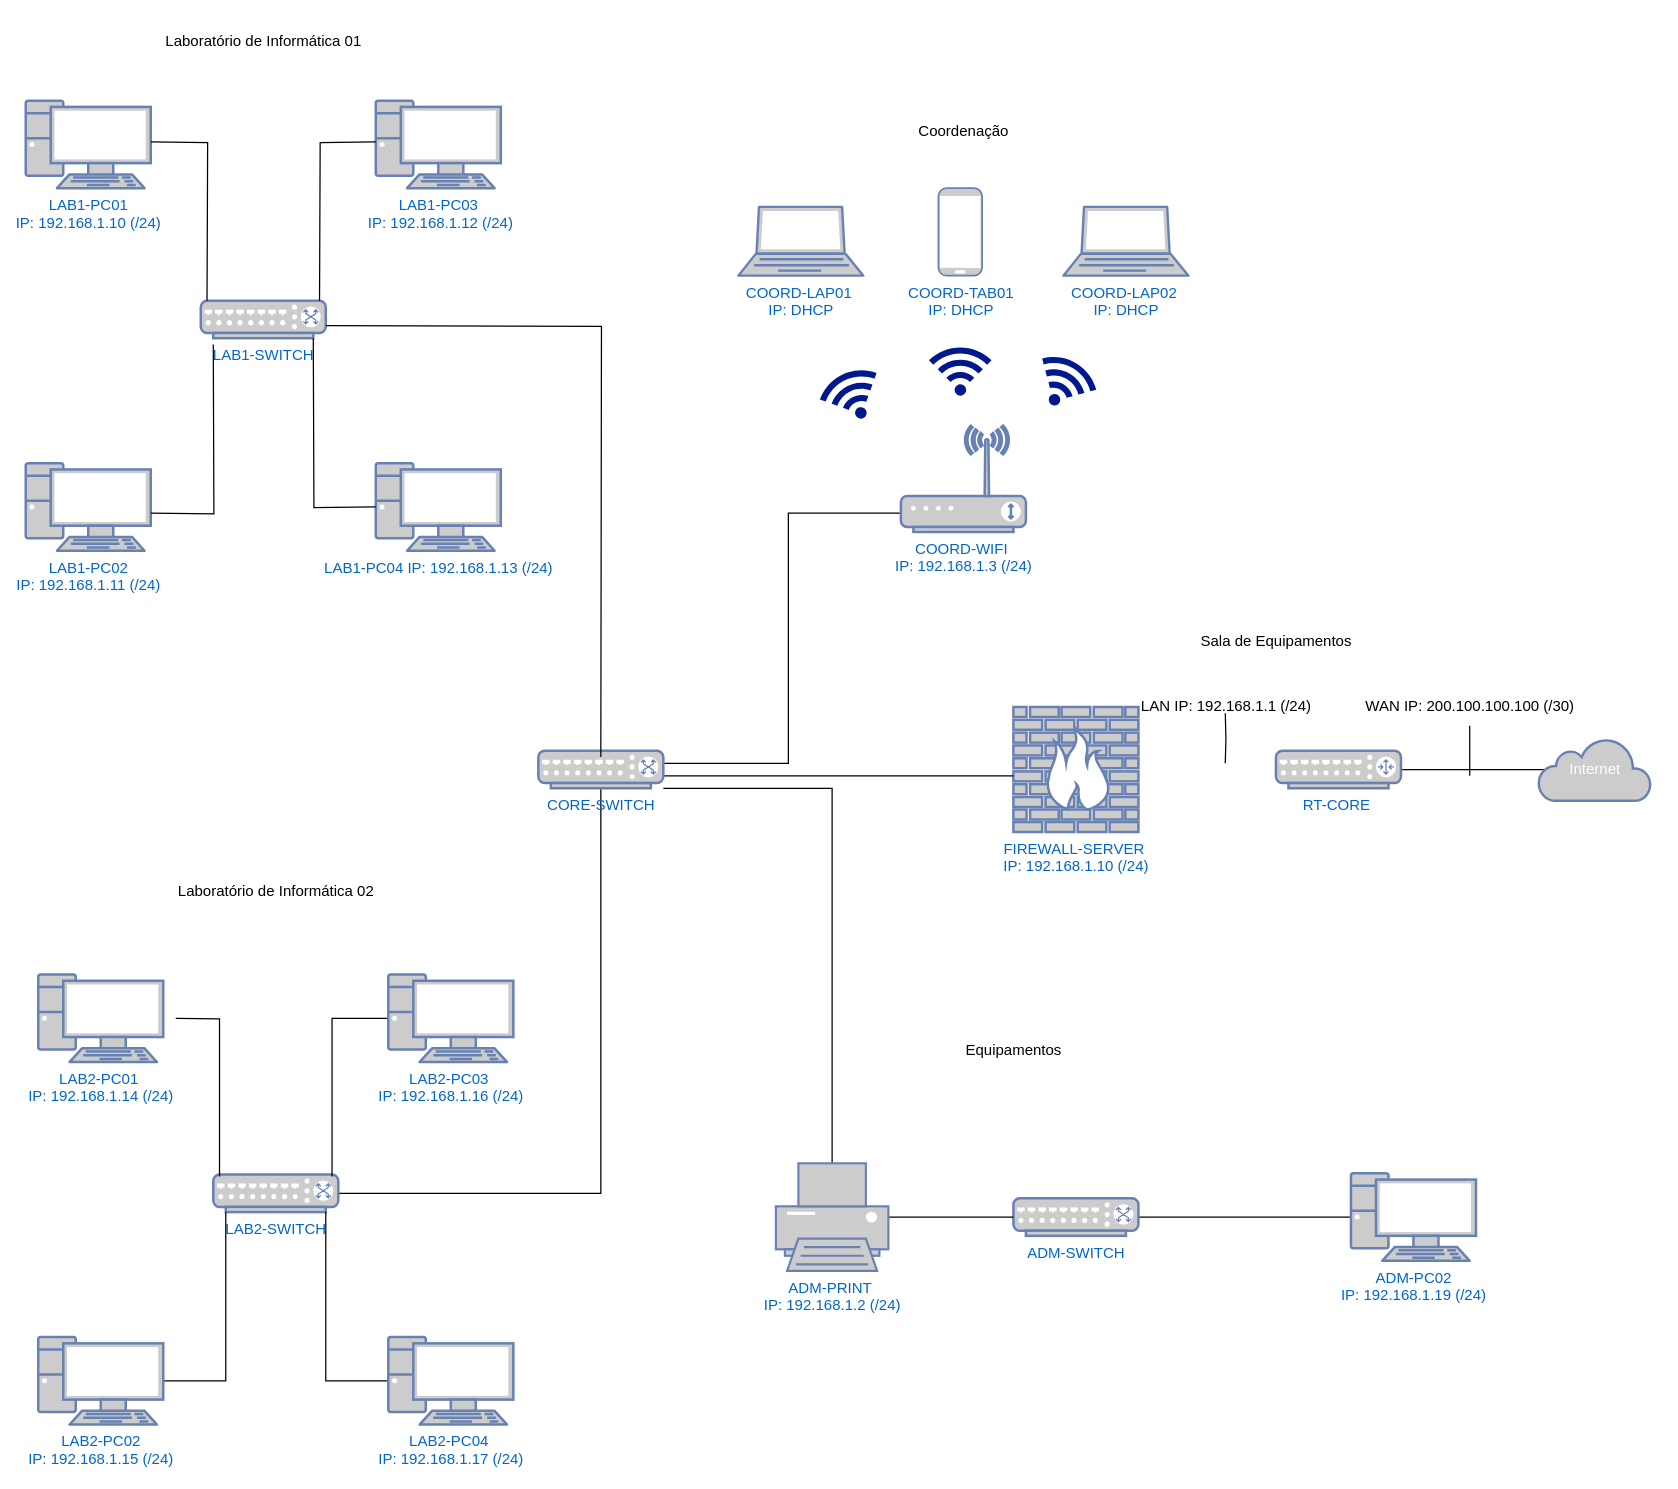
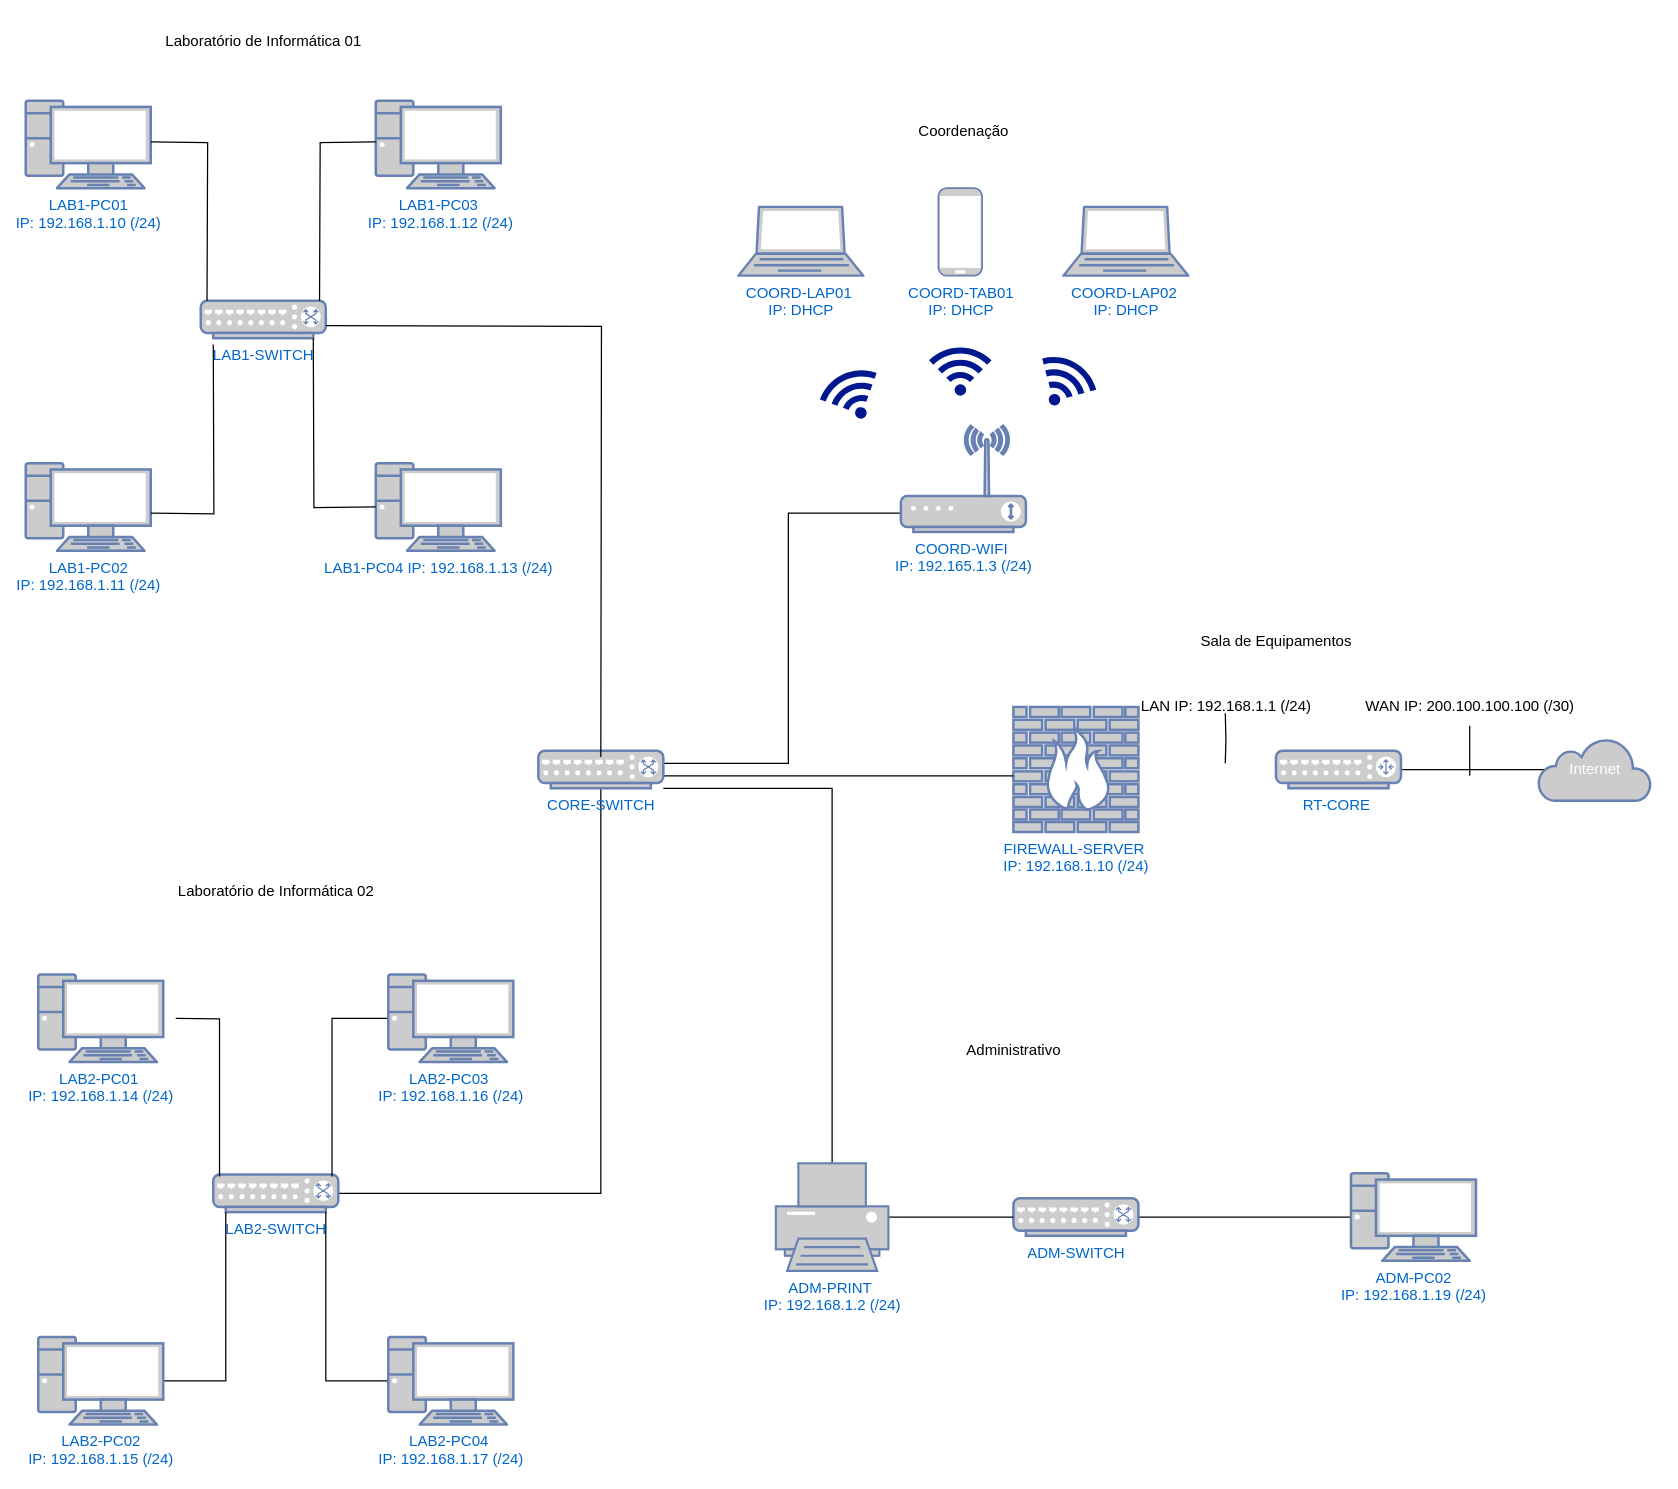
node "COORD-WIFI IP: 192.168.1.3 (/24)": label "COORD-WIFI IP: 192.168.1.3 (/24)" -> "COORD-WIFI IP: 192.165.1.3 (/24)"
node "Equipamentos": label "Equipamentos" -> "Administrativo"
